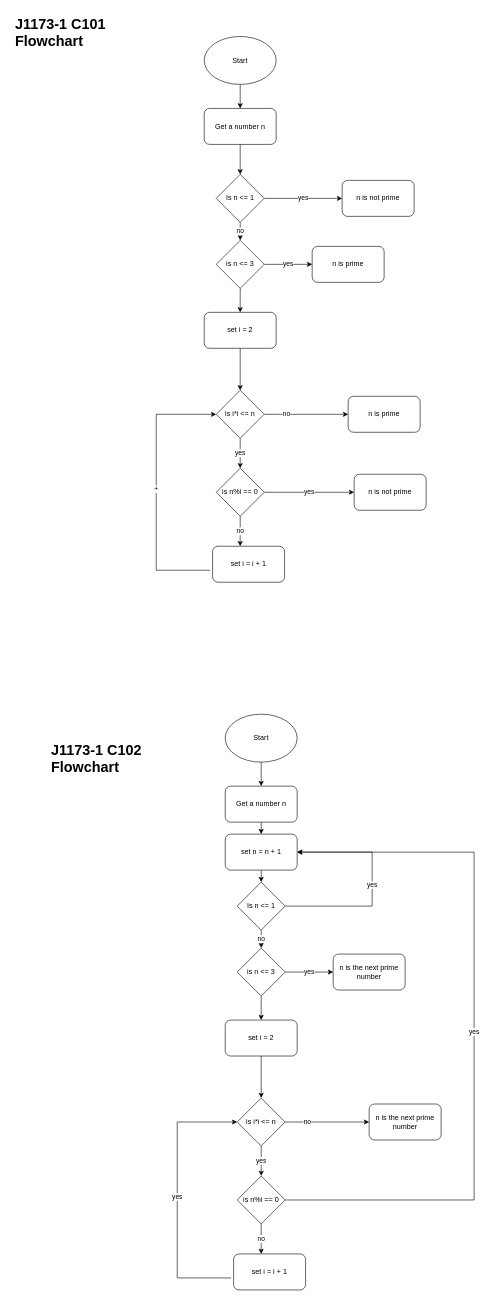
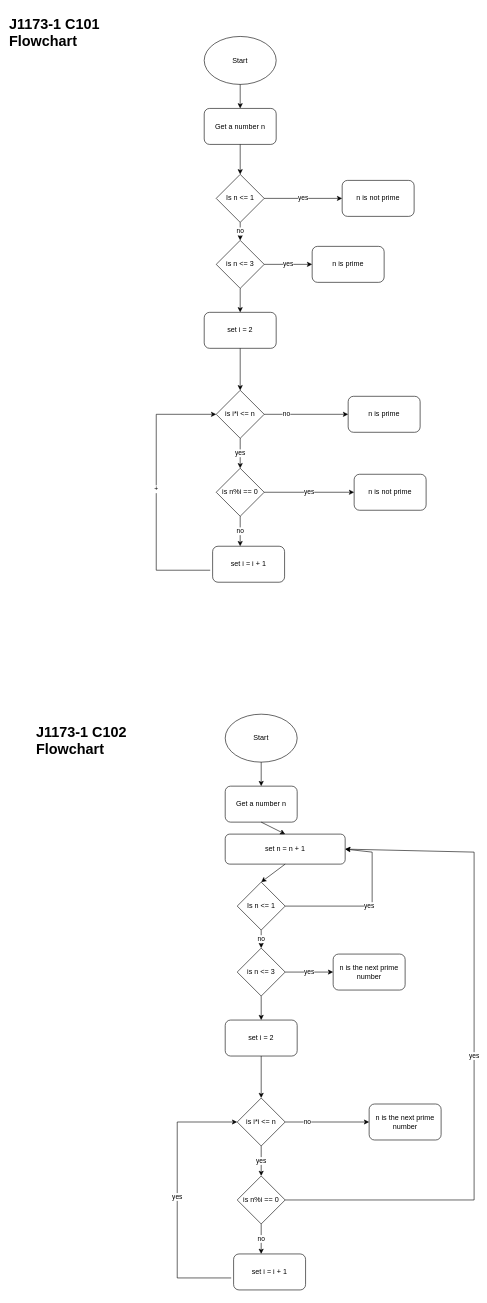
node "J1173-1 C101 Flowchart": moved (69, 48) -> (63, 48)
node "J1173-1 C102 Flowchart": moved (105, 774) -> (90, 756)
node "set n = n + 1": size 72x36 -> 120x30
